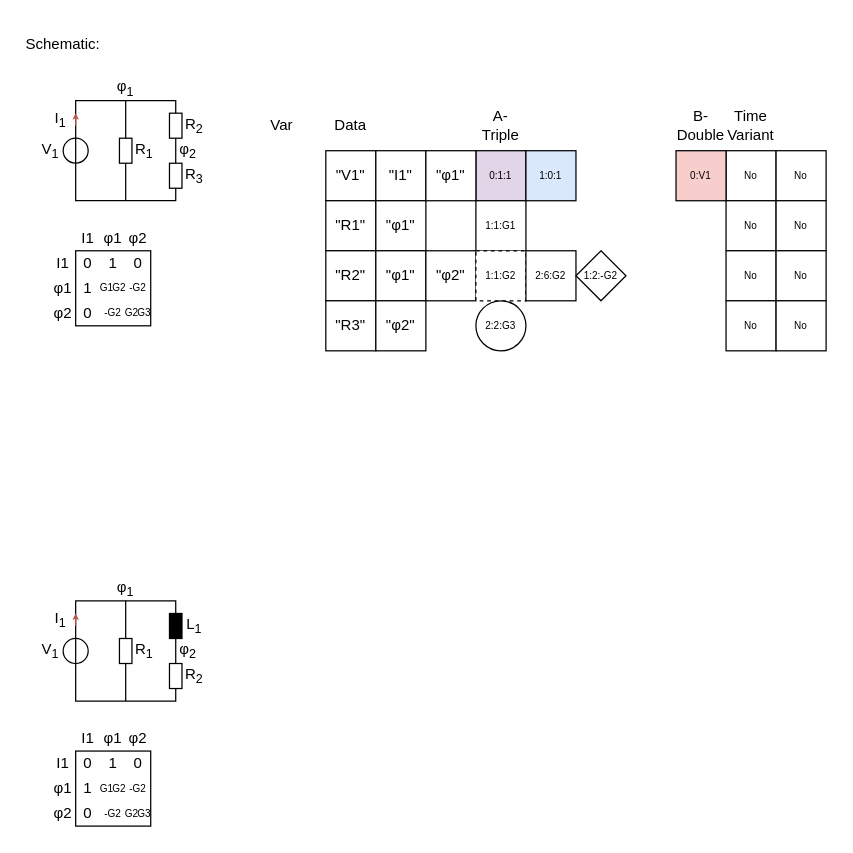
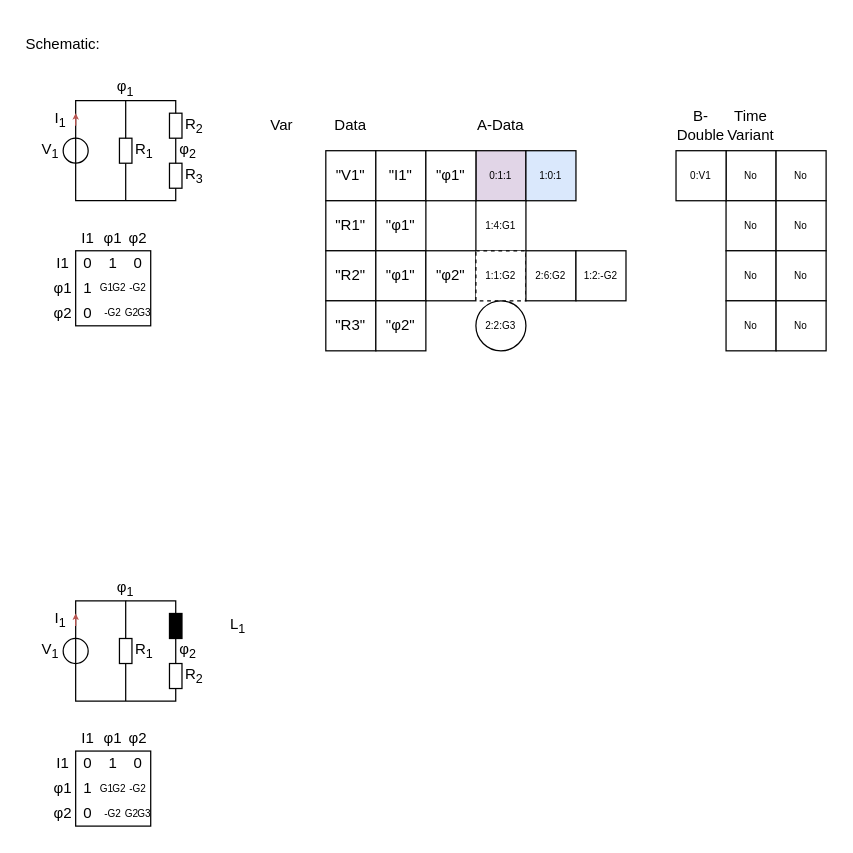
node "A-Triple": label "A-Triple" -> "A-Data"
node "0:V1": fillcolor #f8cecc -> #ffffff
node "1:1:G1": label "1:1:G1" -> "1:4:G1"
node "1:2:-G2": shape diamond -> rectangle
node "L1": moved (194, 626) -> (238, 626)
